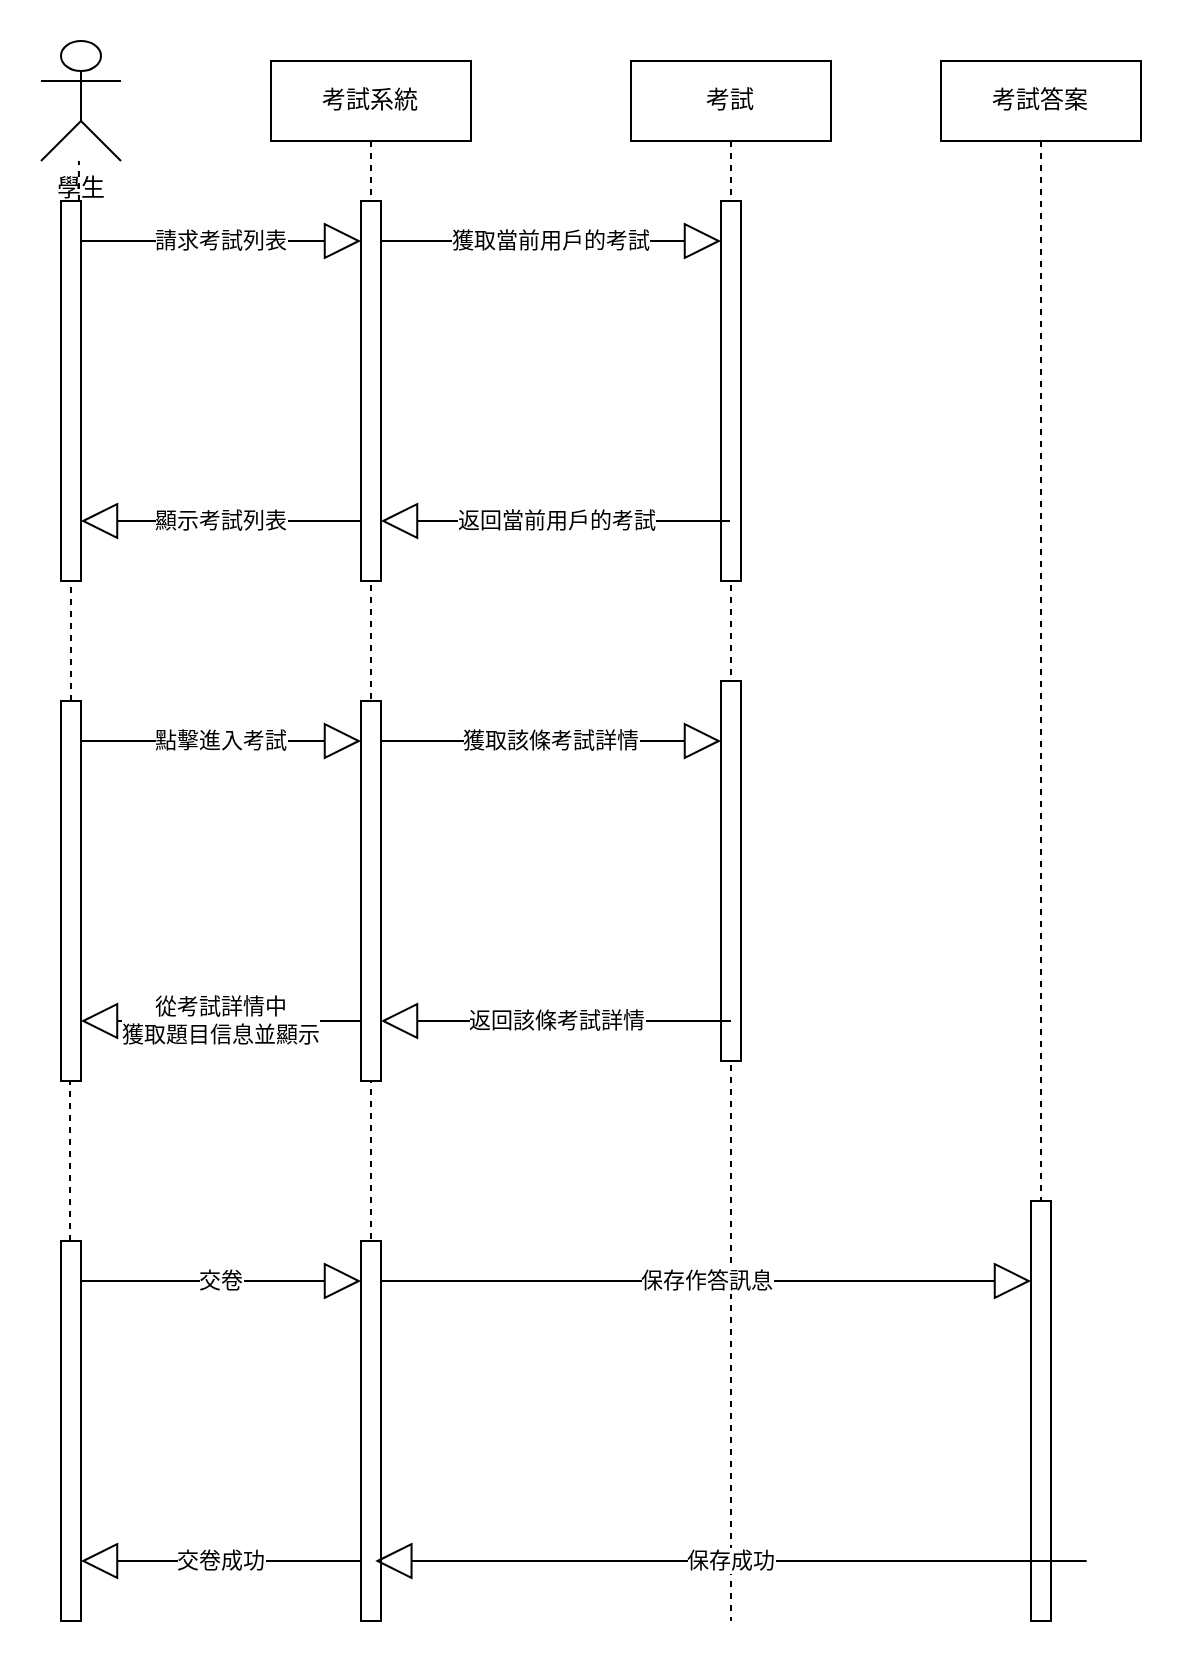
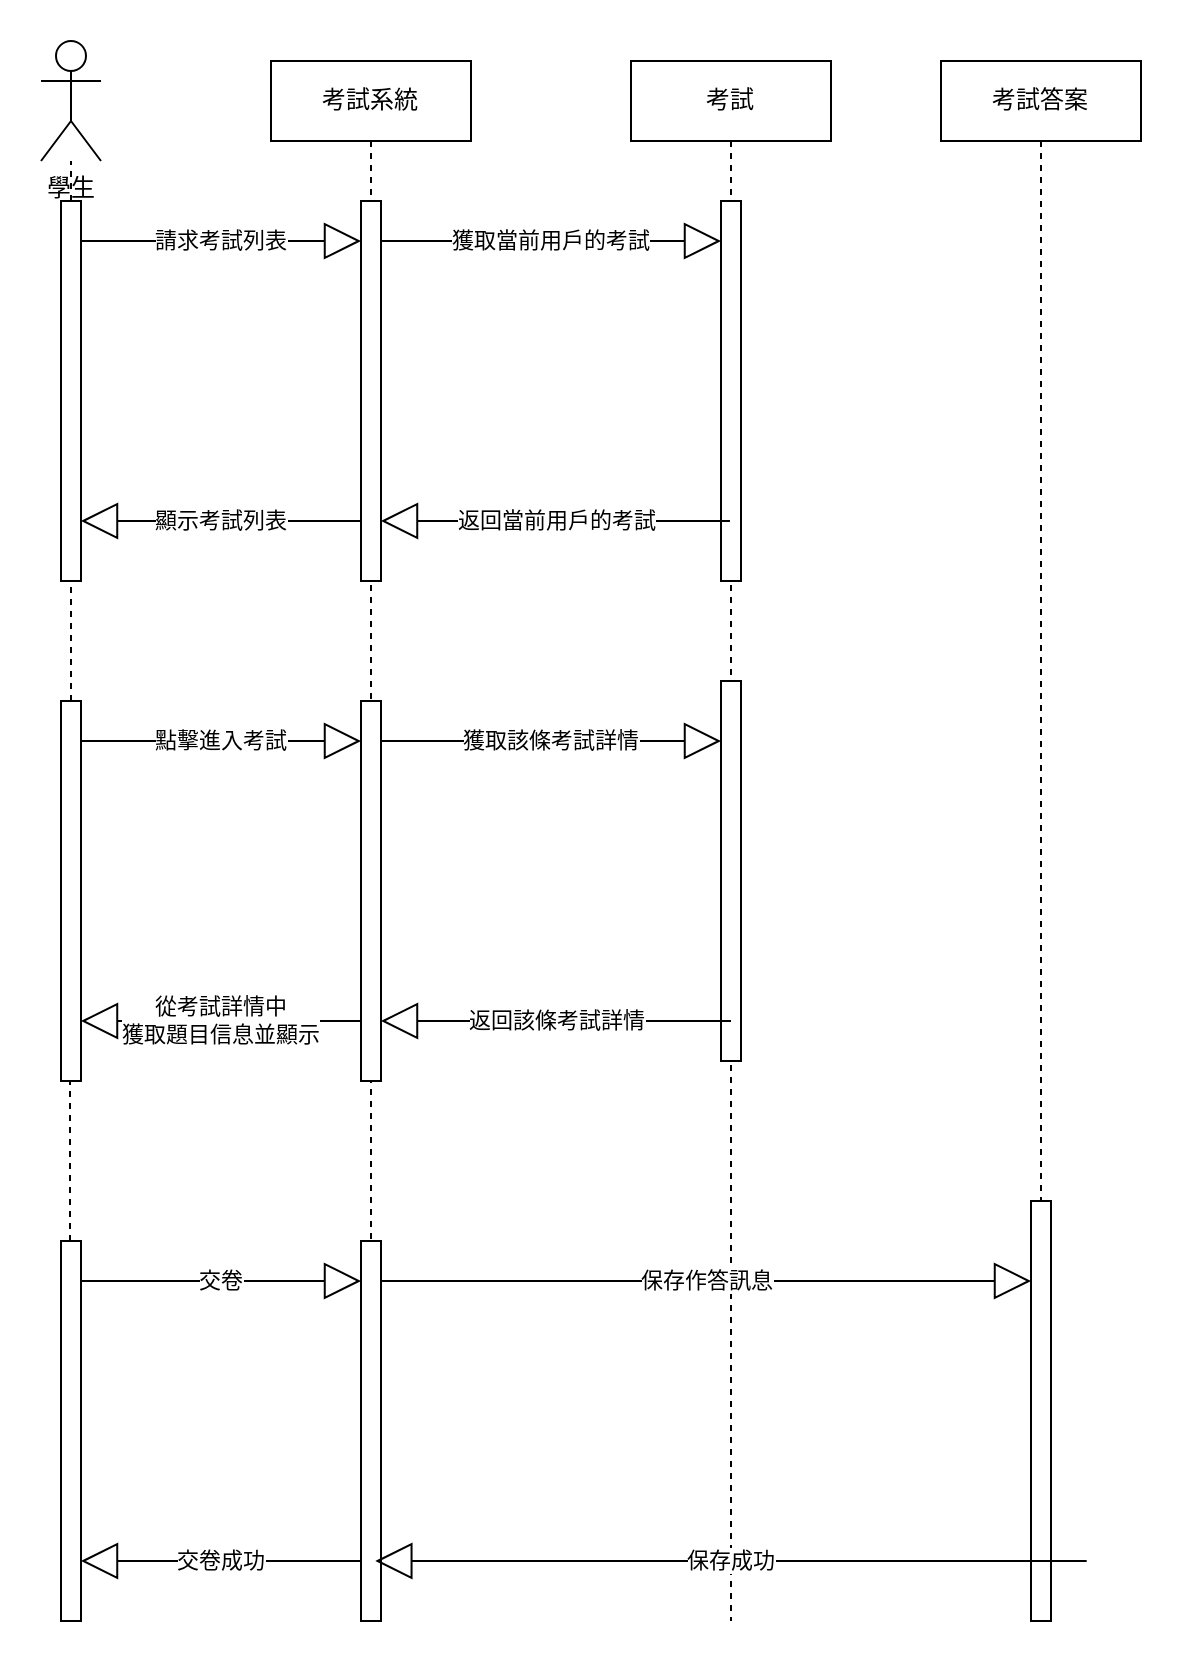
node "學生": size 80x120 -> 60x120
